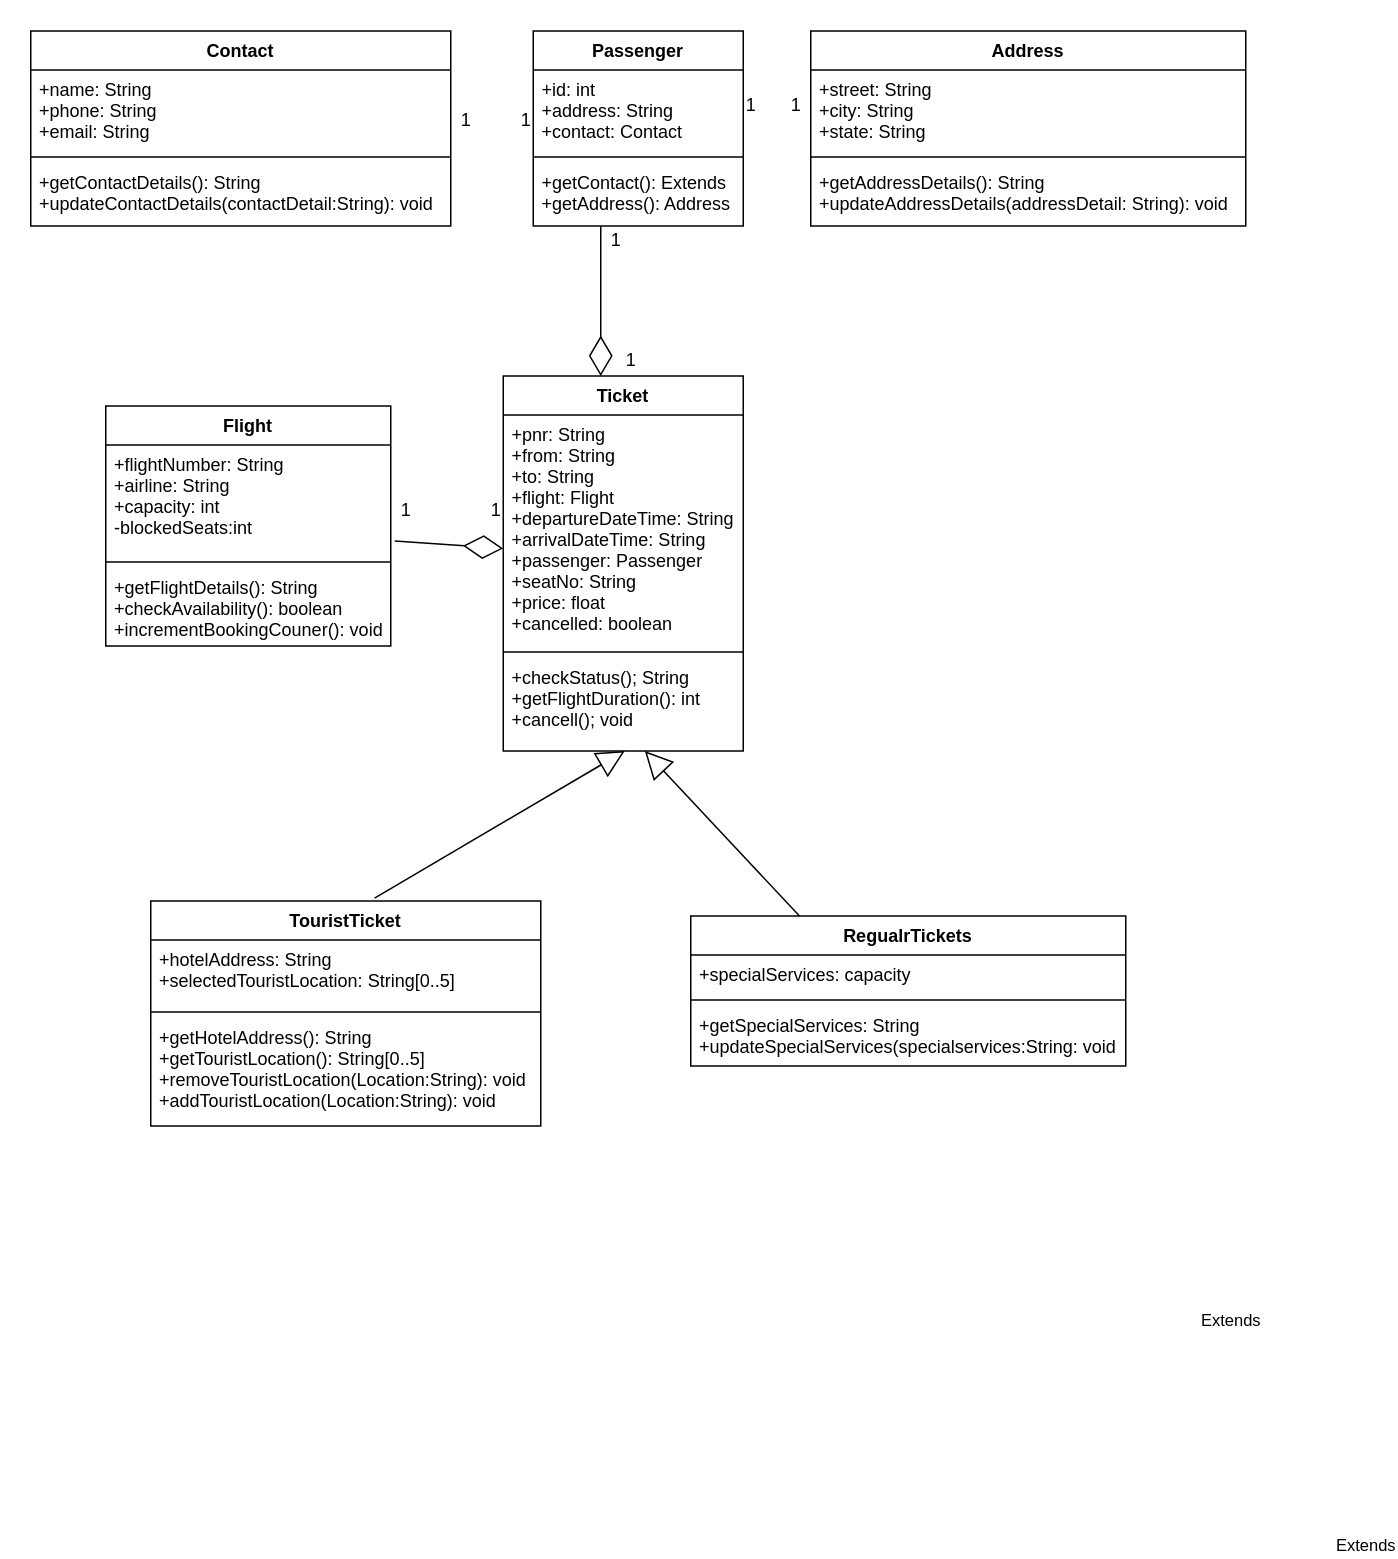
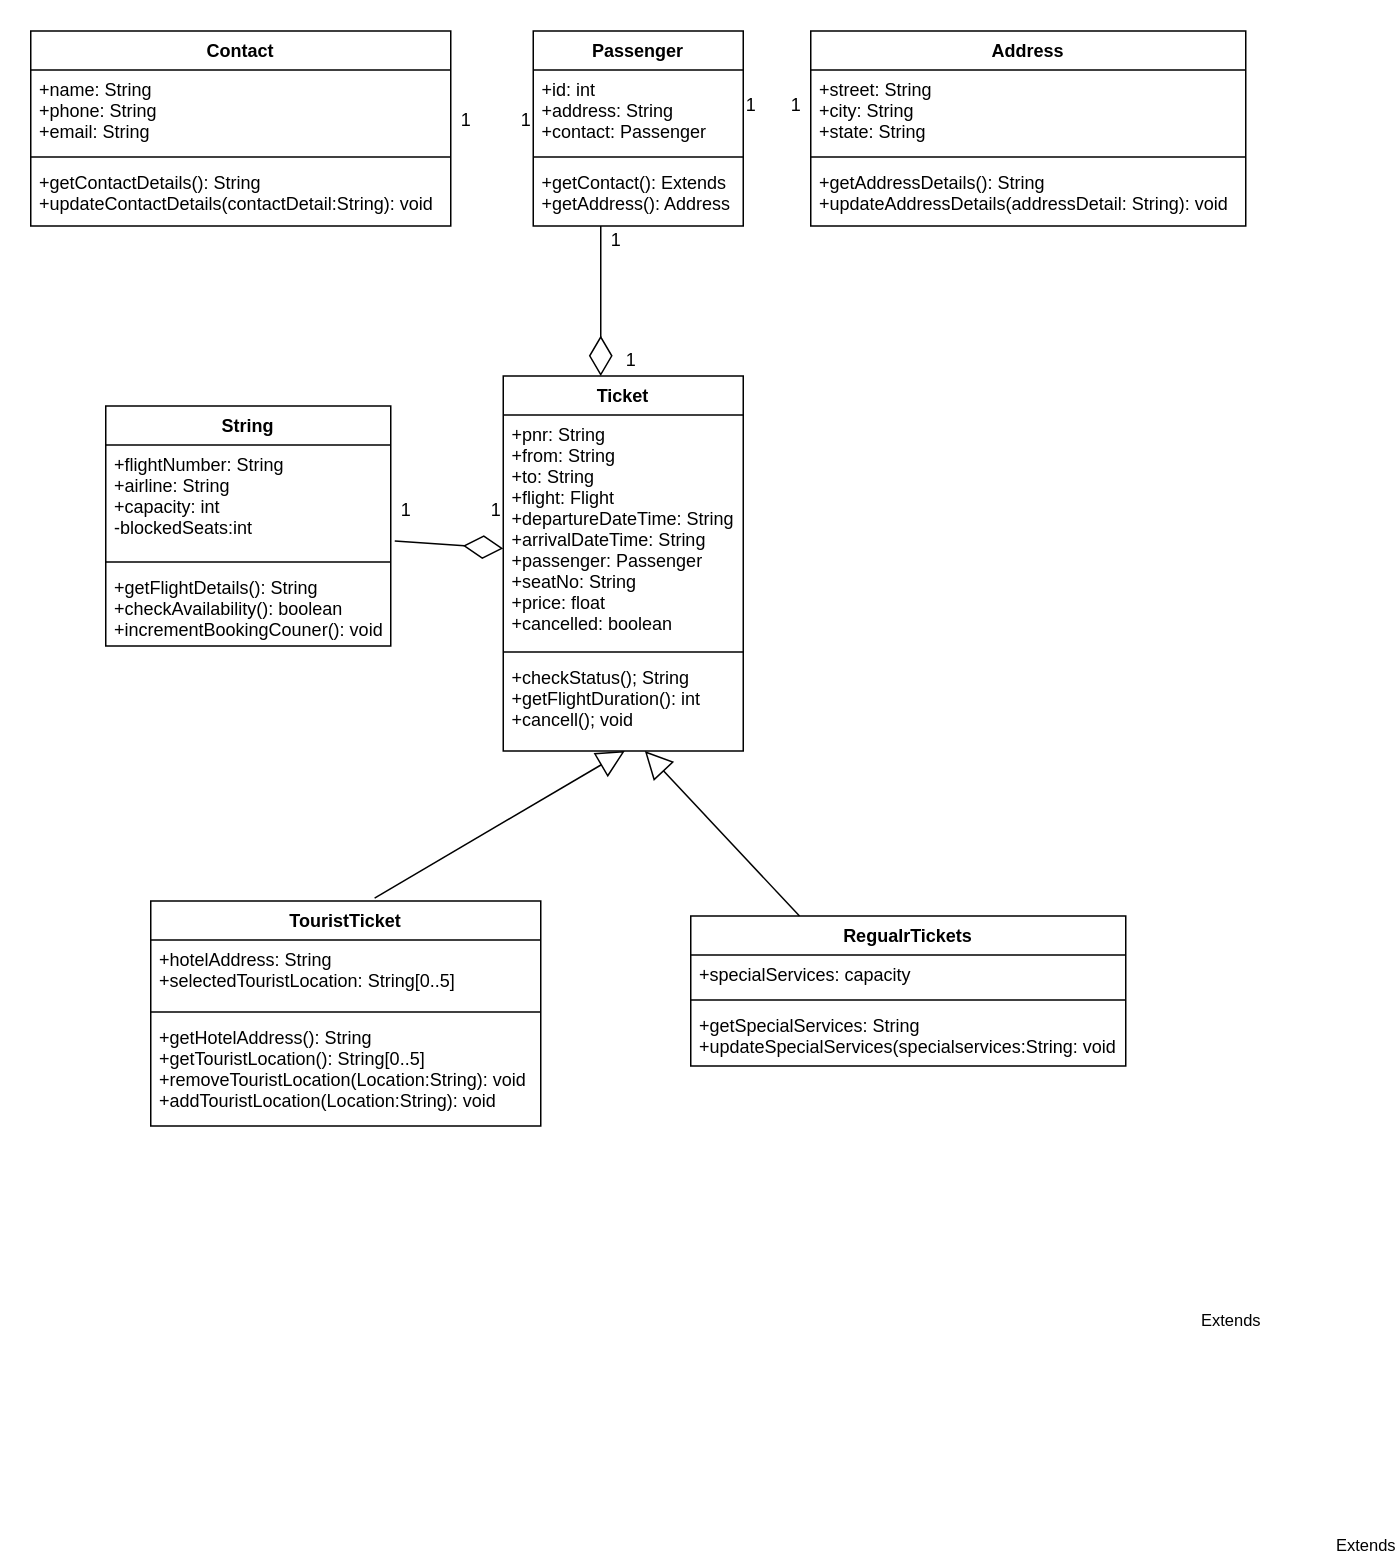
node "+id: int +address: String +contact: Contact": label "+id: int +address: String +contact: Contact" -> "+id: int +address: String +contact: Passenger"
node "Flight": label "Flight" -> "String"
